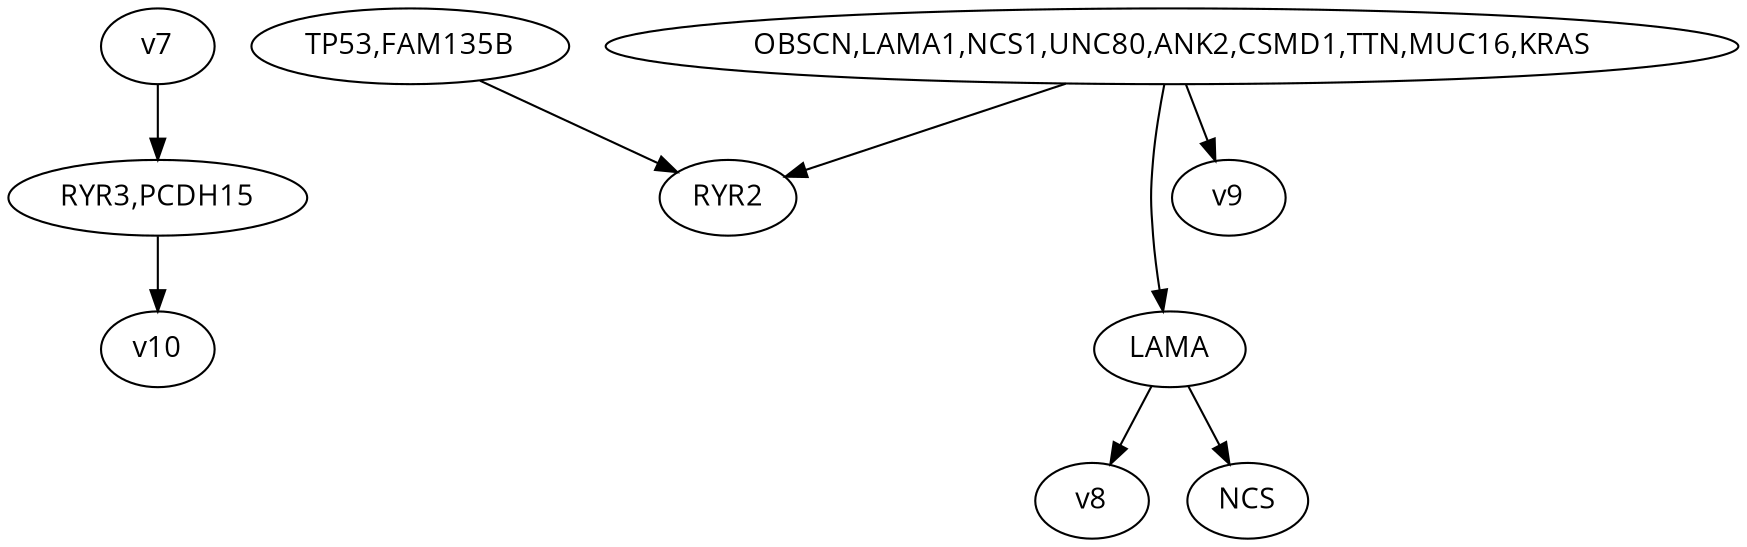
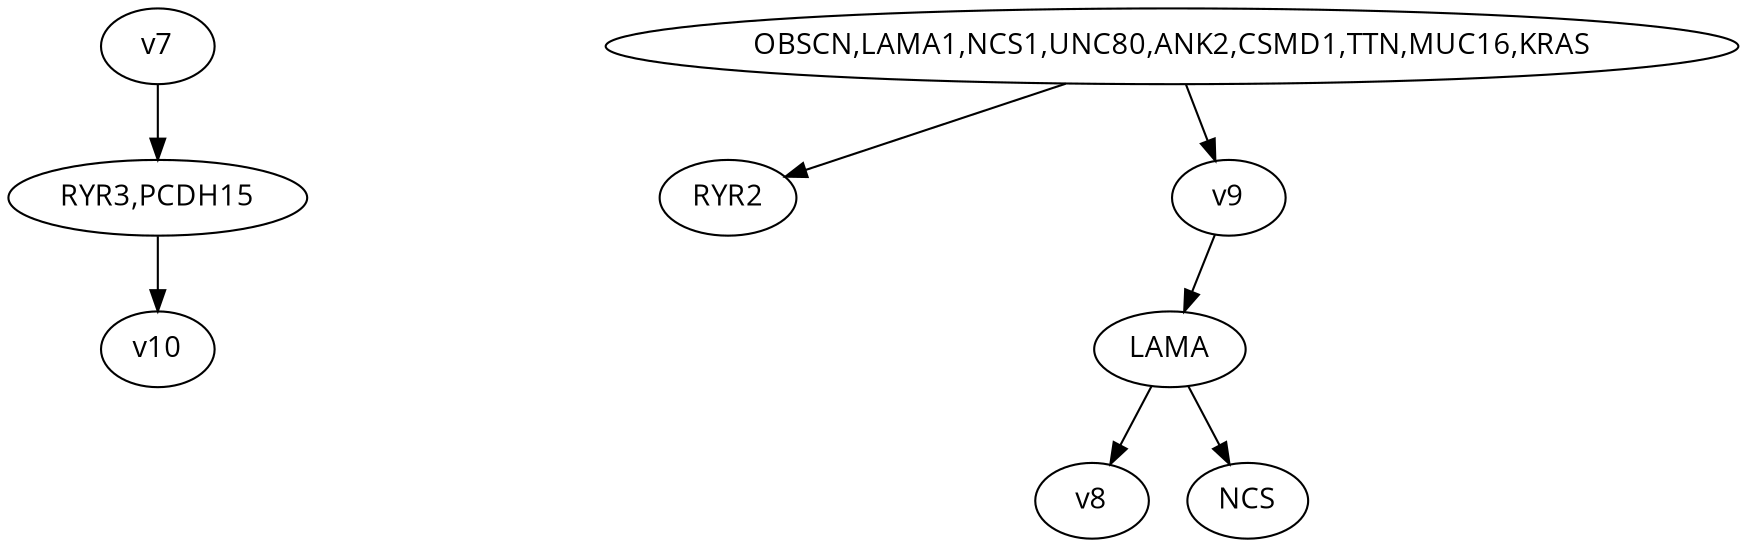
node "TP53,FAM135B": removed
edge "OBSCN,LAMA1,NCS1,UNC80,ANK2,CSMD1,TTN,MUC16,KRAS" -> "LAMA": now "v9" -> "LAMA"
